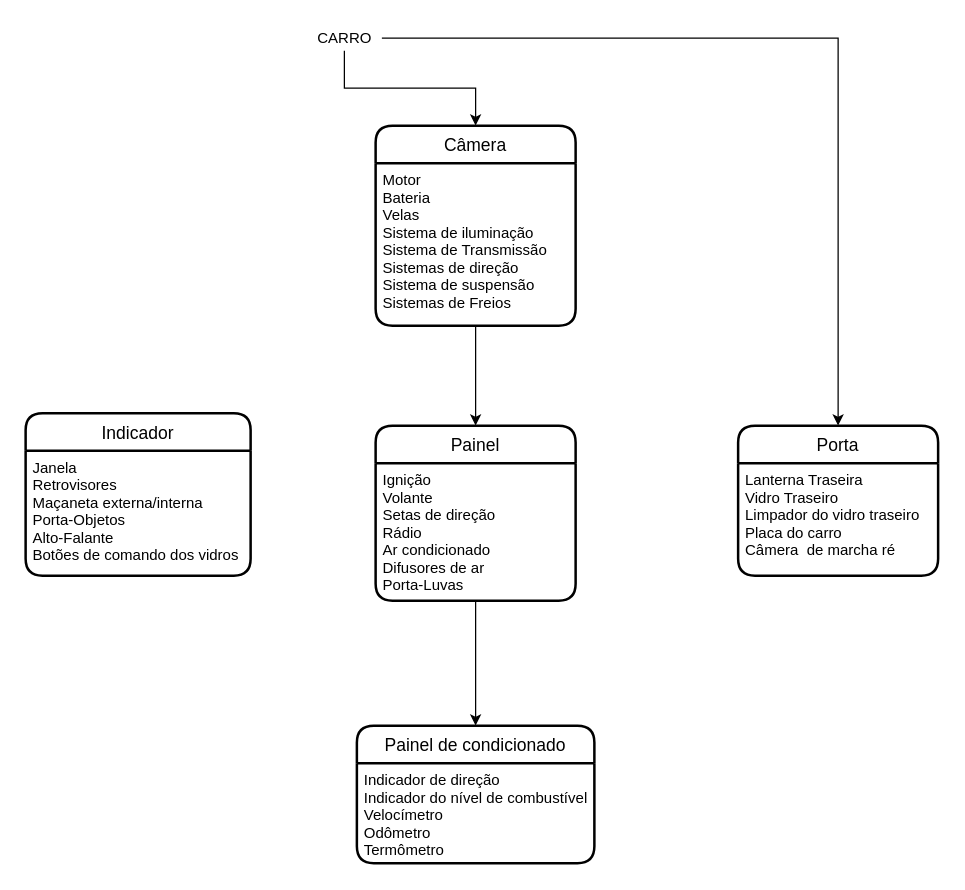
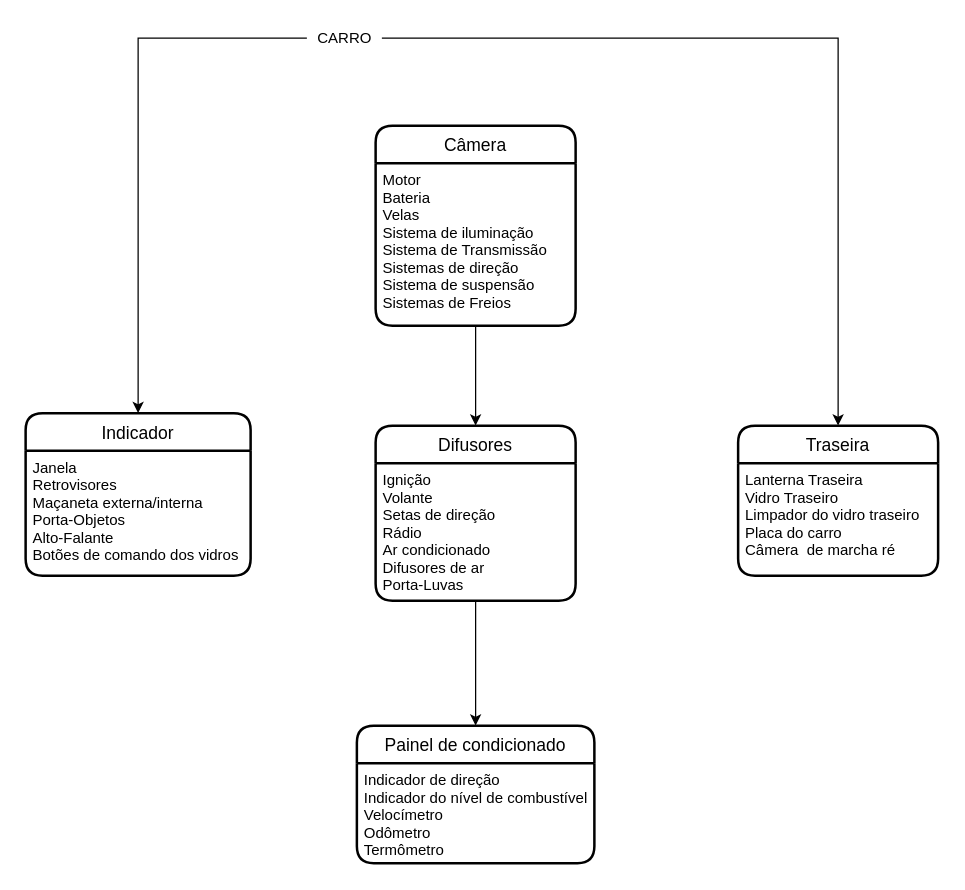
edge "CARRO" -> "Câmera": removed
edge "CARRO" -> "Indicador": added
node "Painel": label "Painel" -> "Difusores"
node "Porta": label "Porta" -> "Traseira"
